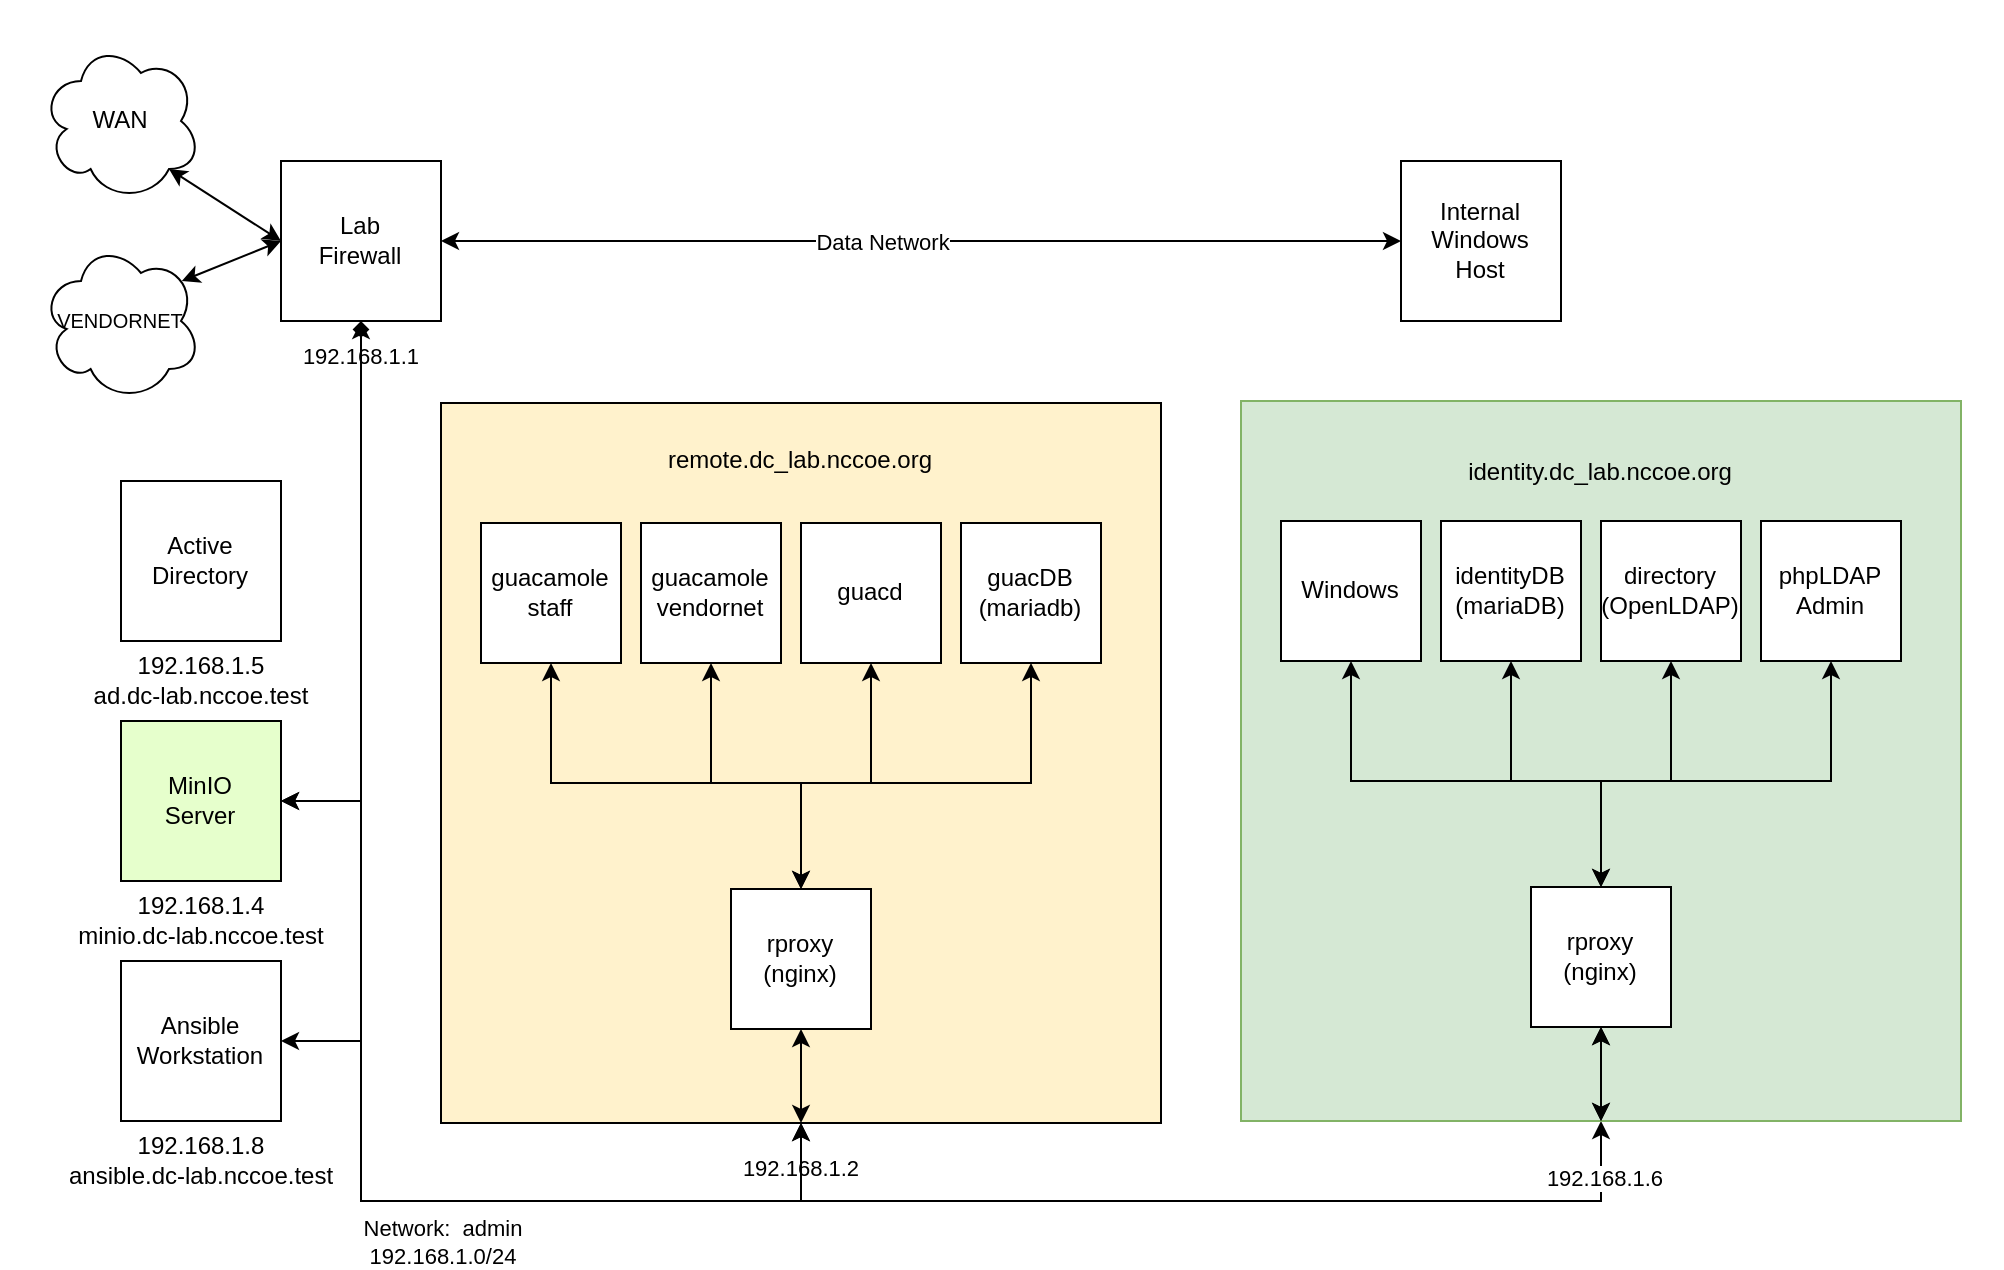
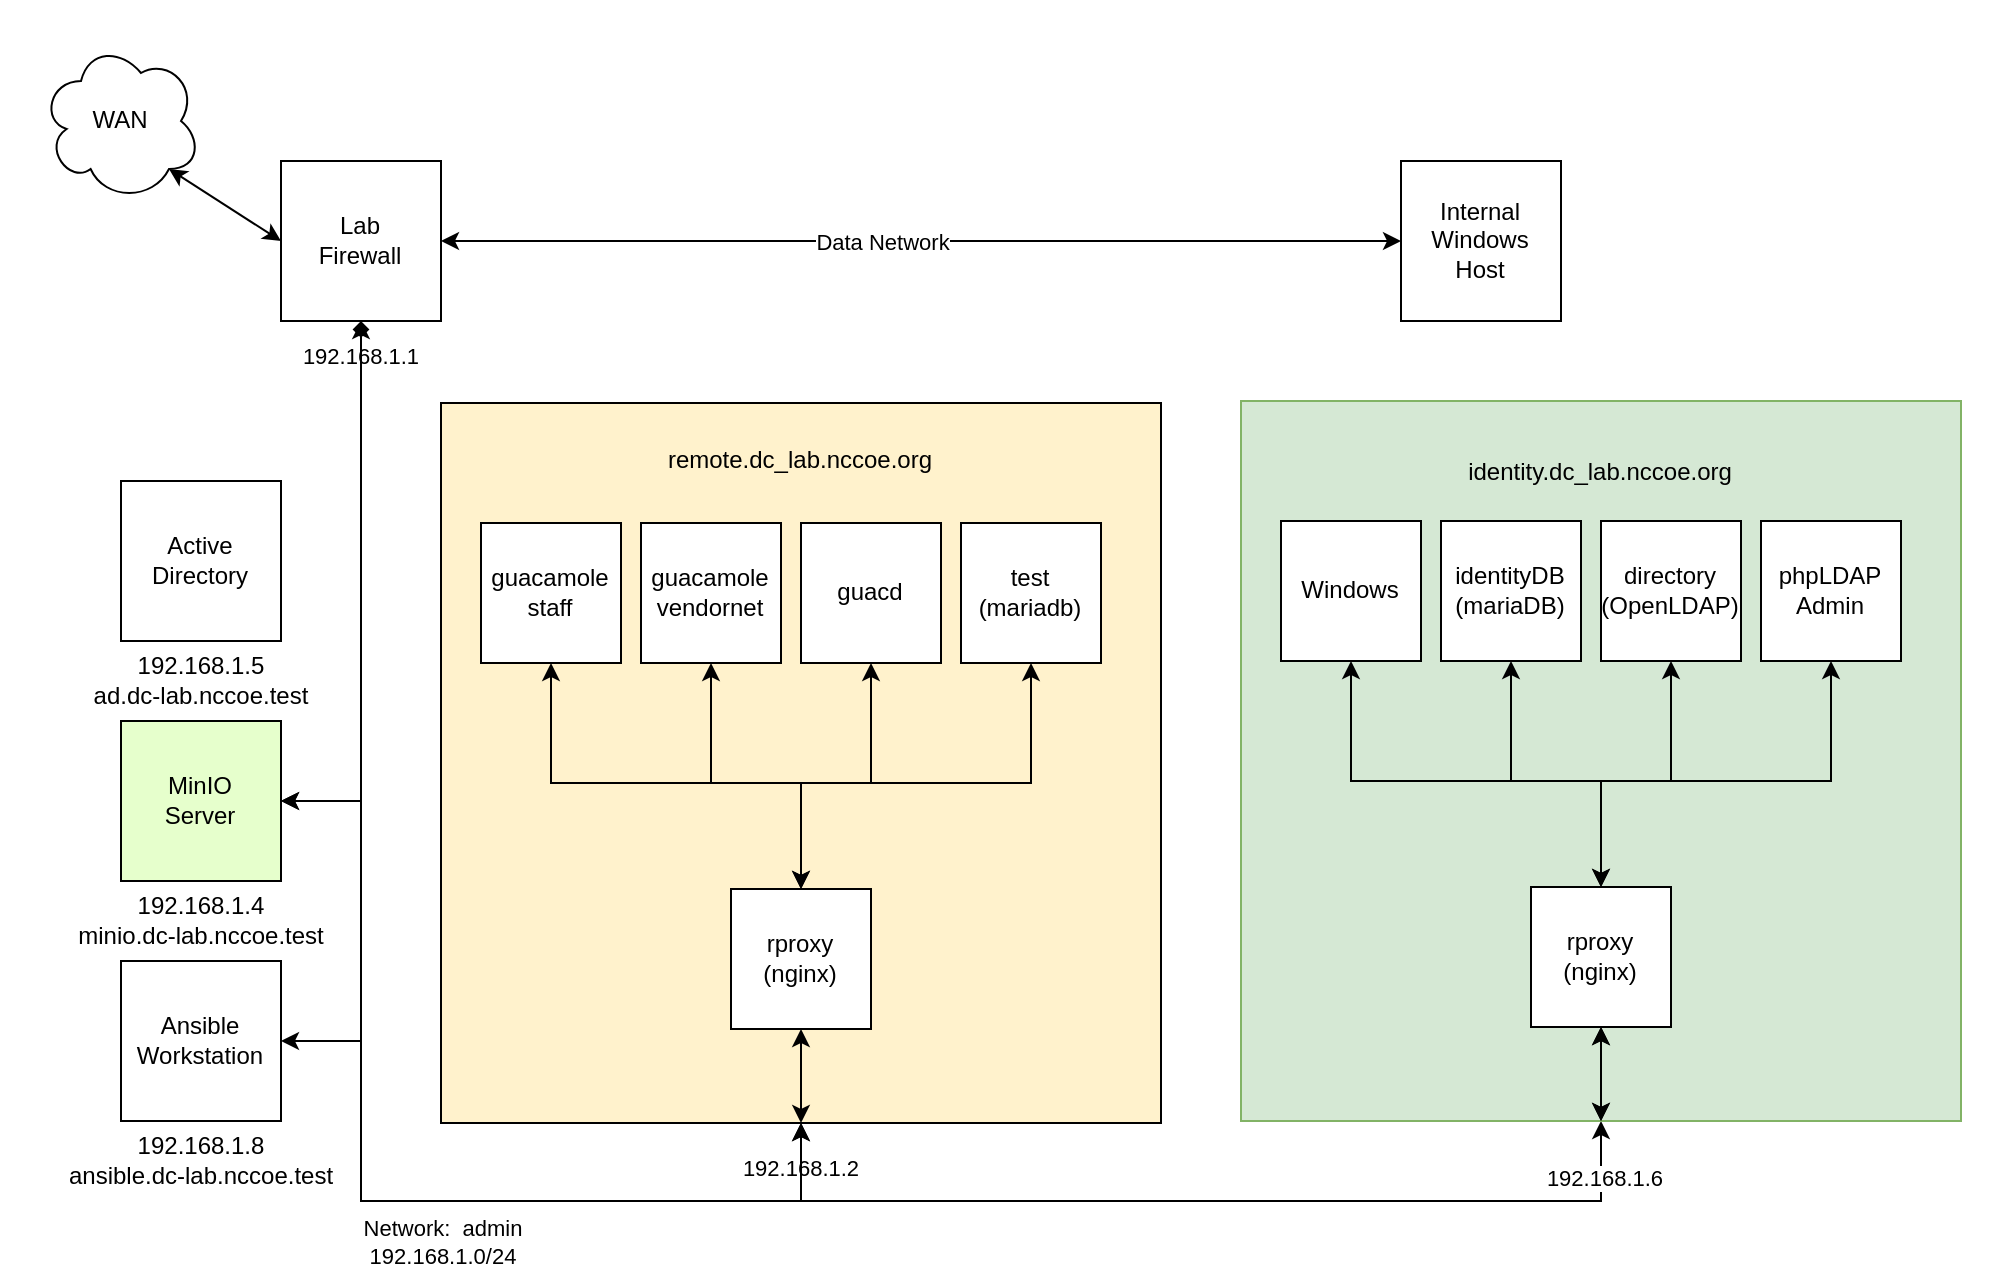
edge "Lab Firewall" -- "VENDORNET": removed
node "VENDORNET": removed
node "guacDB (mariadb)": label "guacDB (mariadb)" -> "test (mariadb)"
